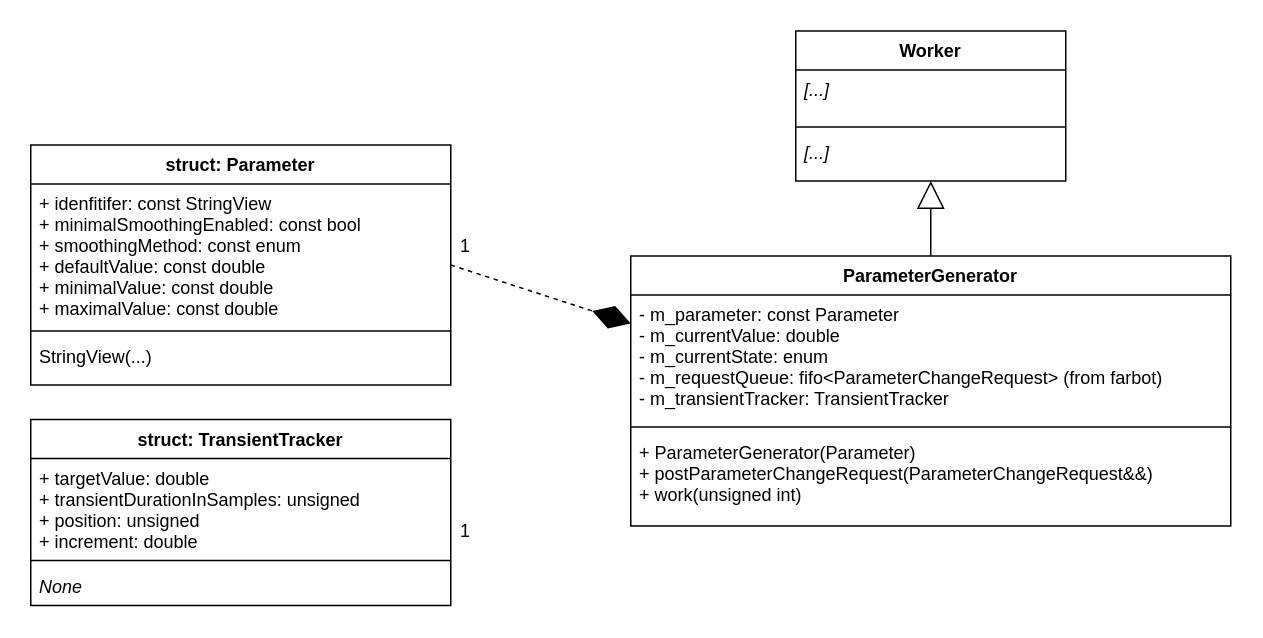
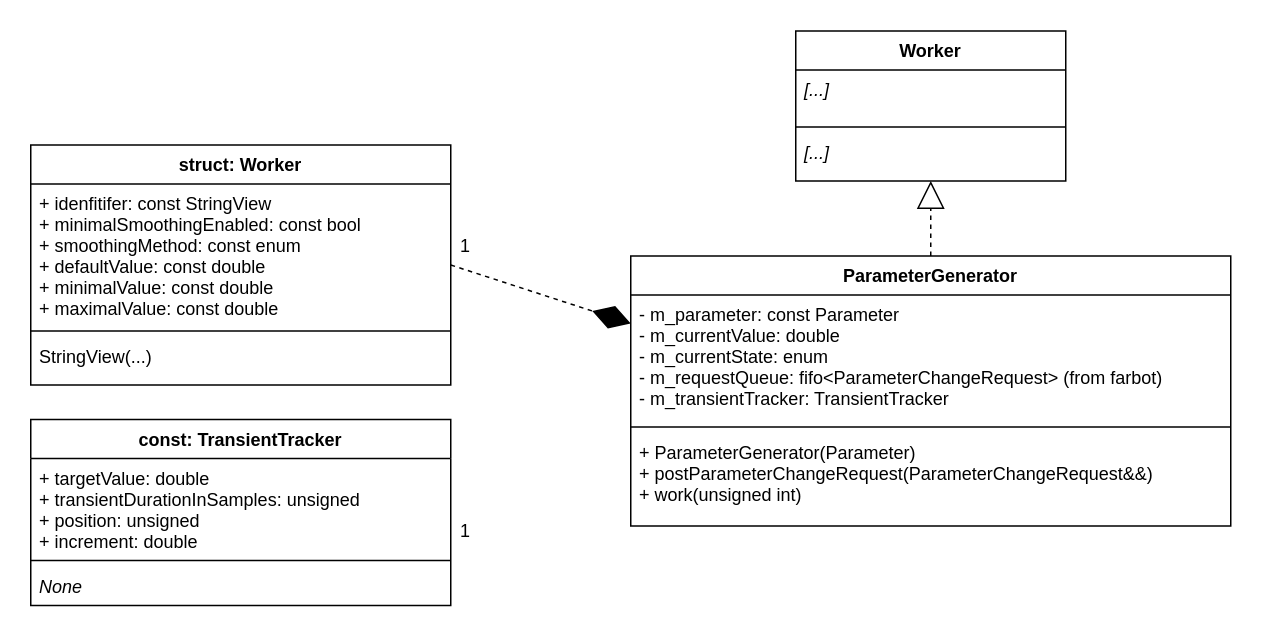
node "struct: Parameter": label "struct: Parameter" -> "struct: Worker"
edge "ParameterGenerator" -> "Worker": style solid -> dashed
node "struct: TransientTracker": label "struct: TransientTracker" -> "const: TransientTracker"
